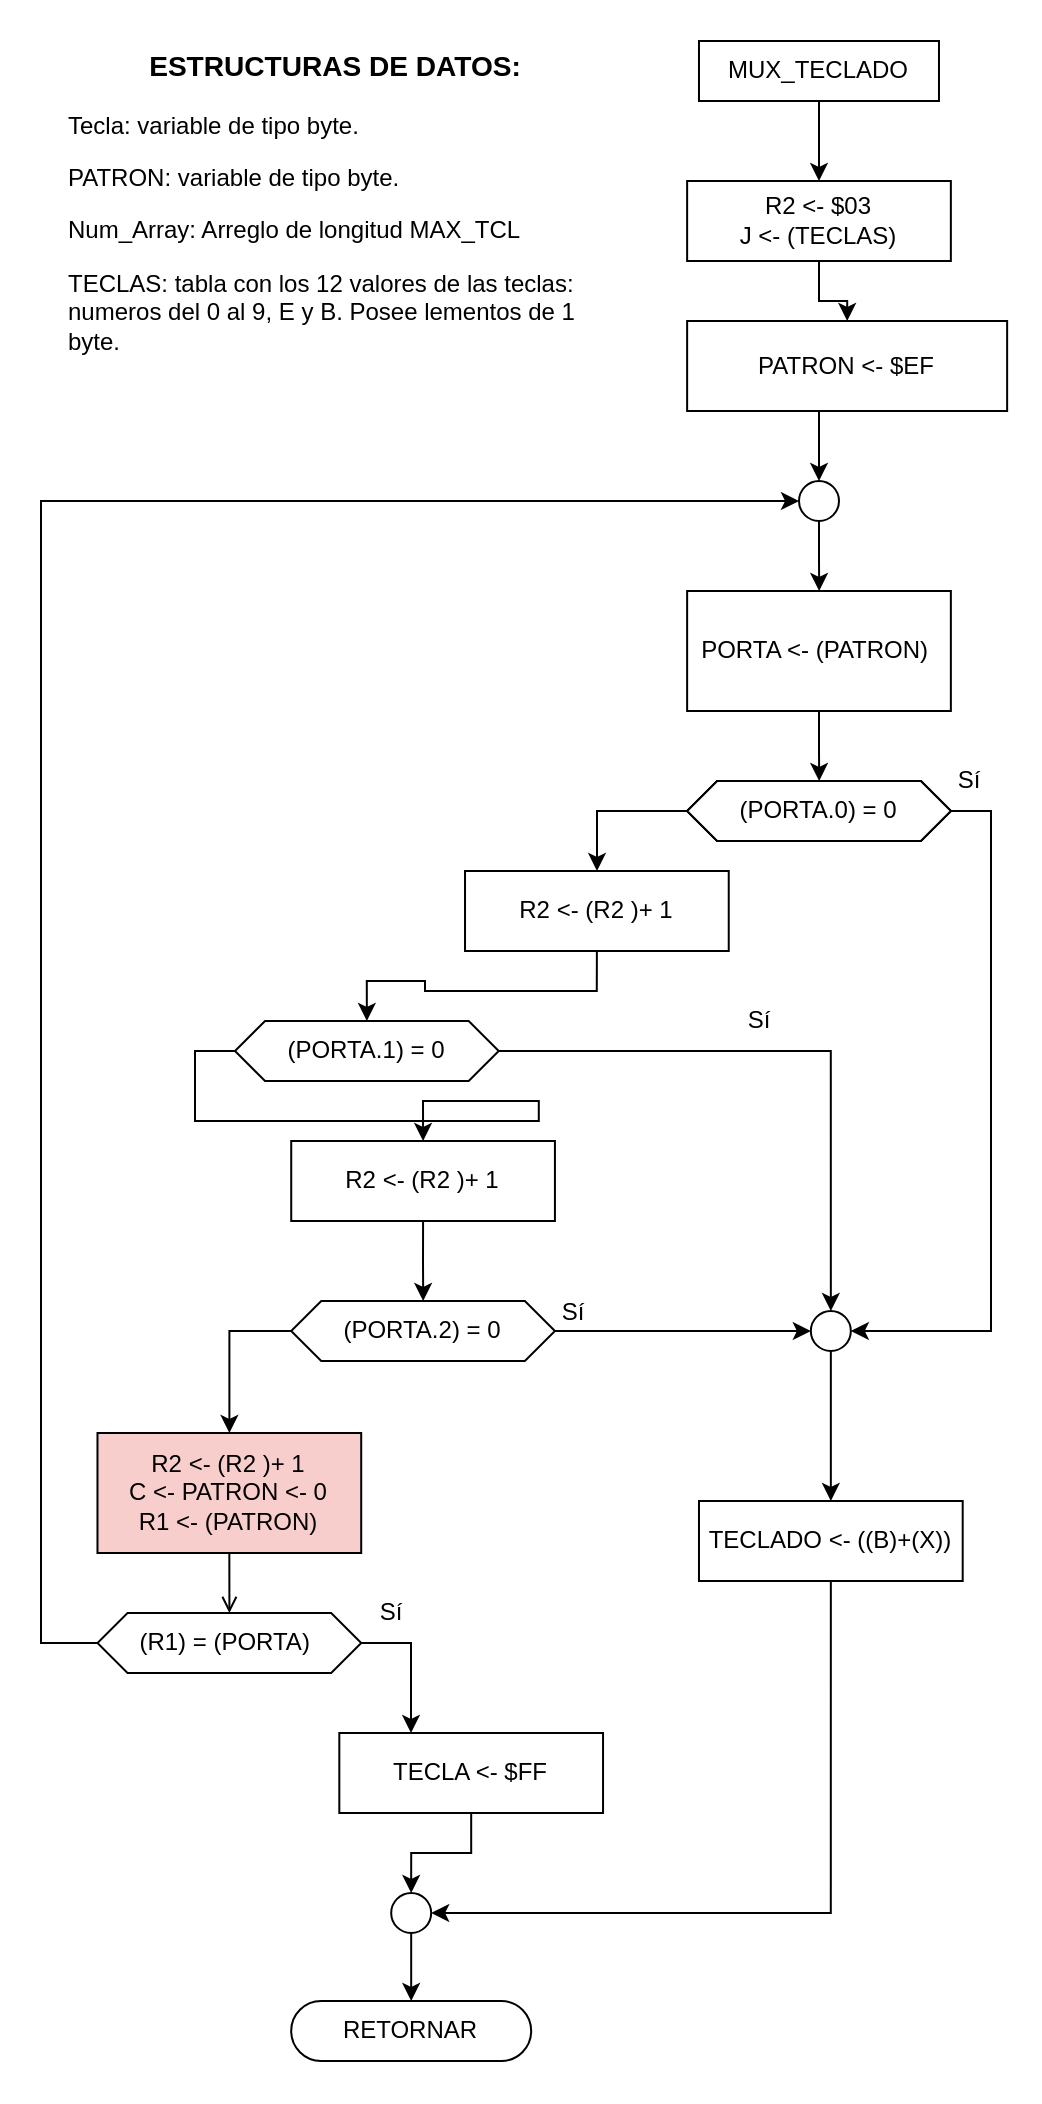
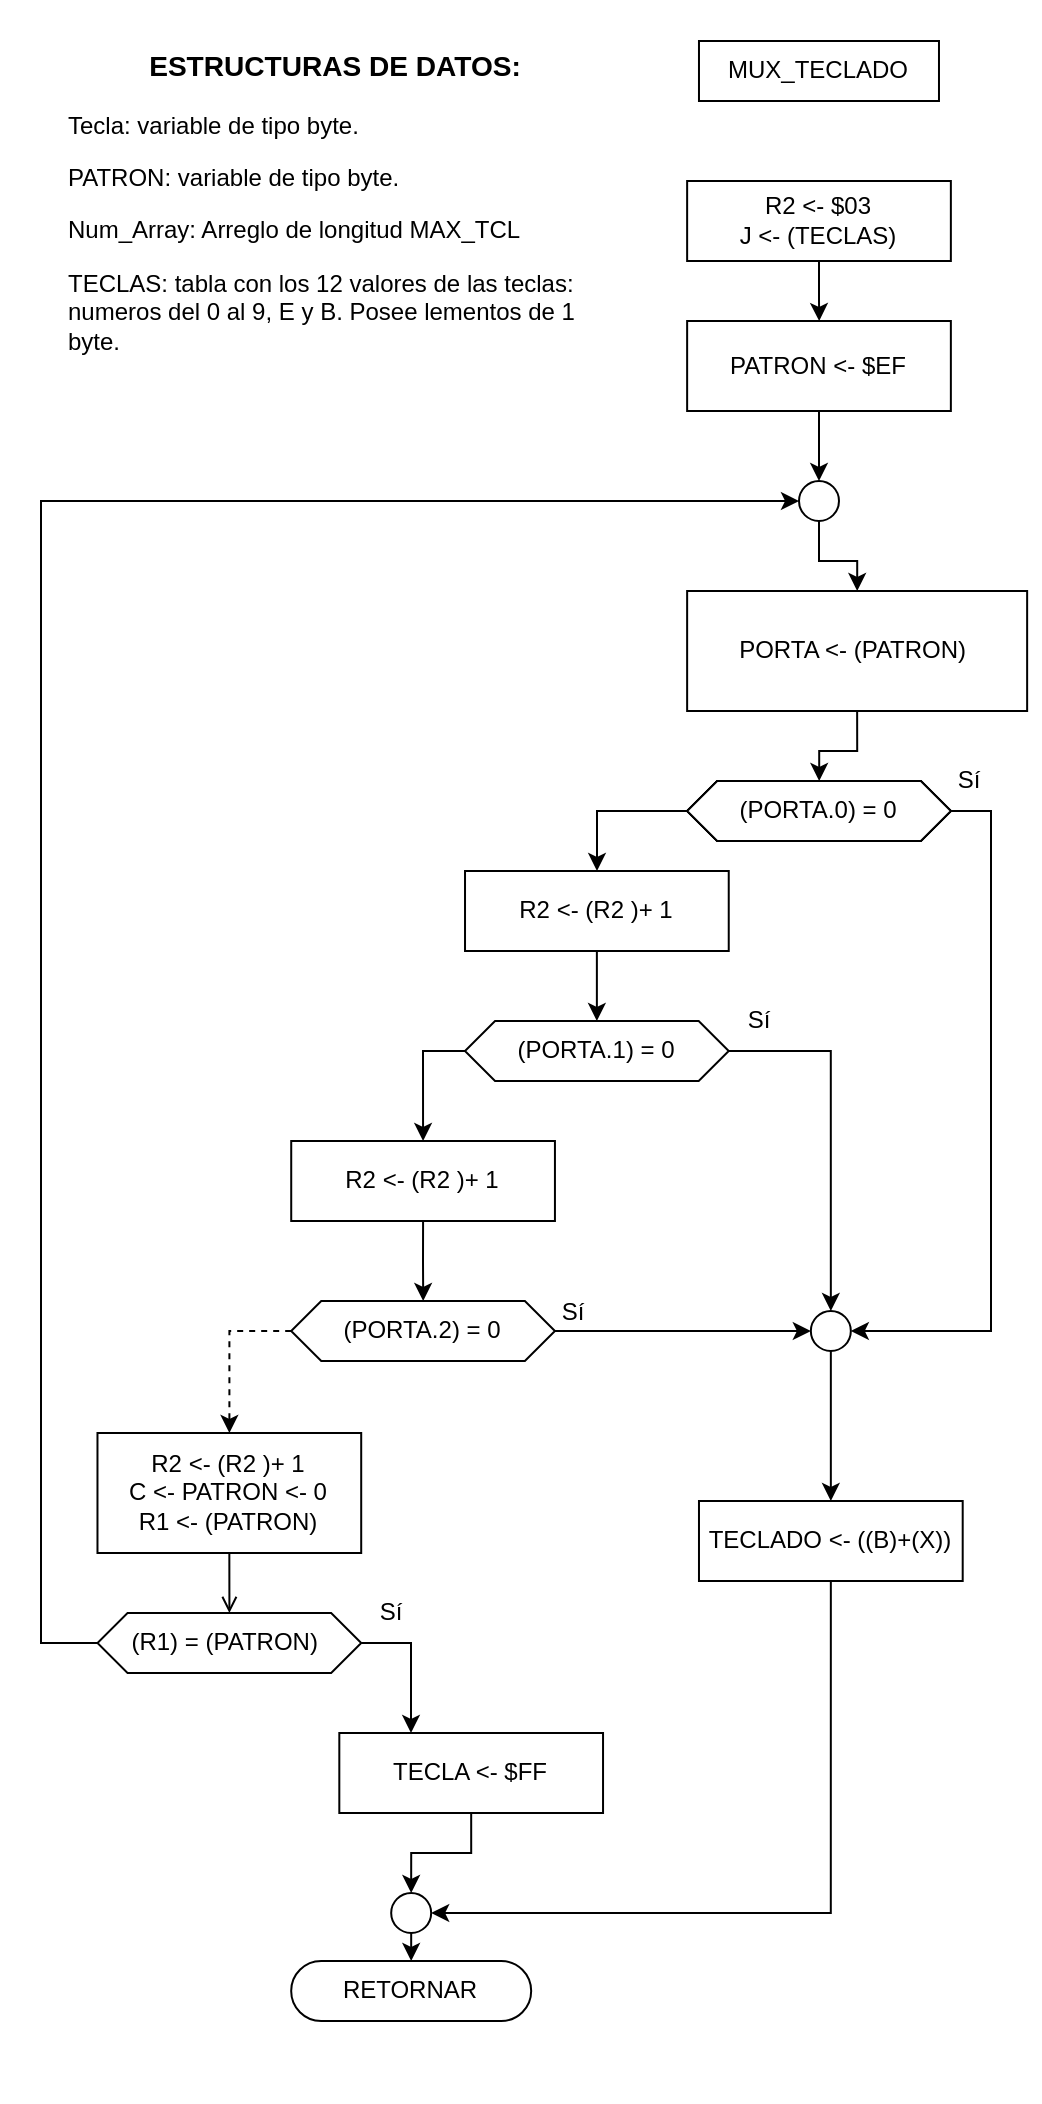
edge "MUX_TECLADO" -> "R2 <- $03 J <- (TECLAS)": removed
node "PATRON <- $EF": size 320x90 -> 264x90
node "PORTA <- (PATRON)": size 264x120 -> 340x120
node "(PORTA.1) = 0": moved (367, 1051) -> (597, 1051)
edge "(PORTA.2) = 0" -> "R2 <- (R2 )+ 1 C <- PATRON <- 0 R1 <- (PATRON)": style solid -> dashed
node "R2 <- (R2 )+ 1 C <- PATRON <- 0 R1 <- (PATRON)": fillcolor #f8cecc -> #ffffff
node "(R1) = (PORTA)": label "(R1) = (PORTA)" -> "(R1) = (PATRON)"
node "RETORNAR": moved (411, 2031) -> (411, 1991)
